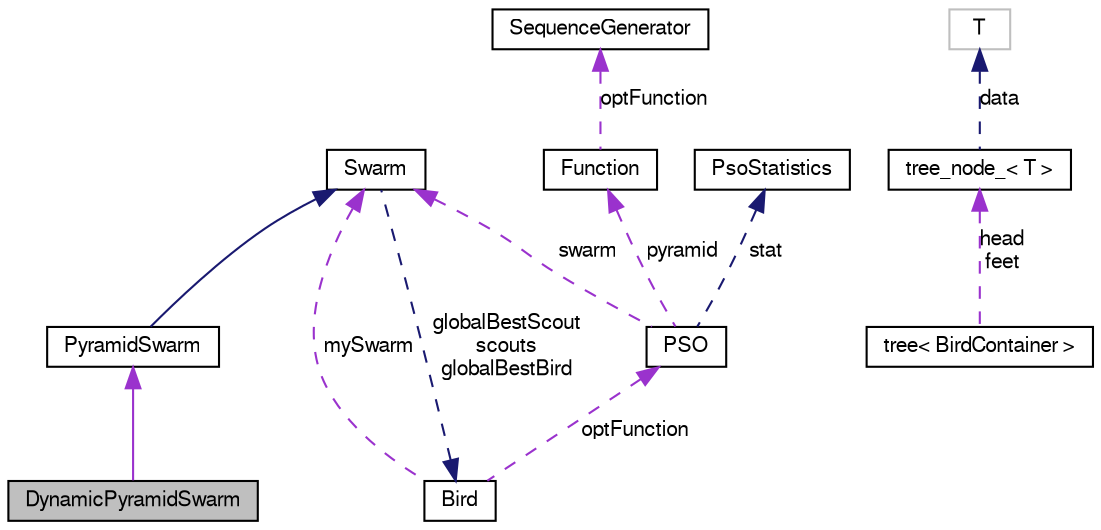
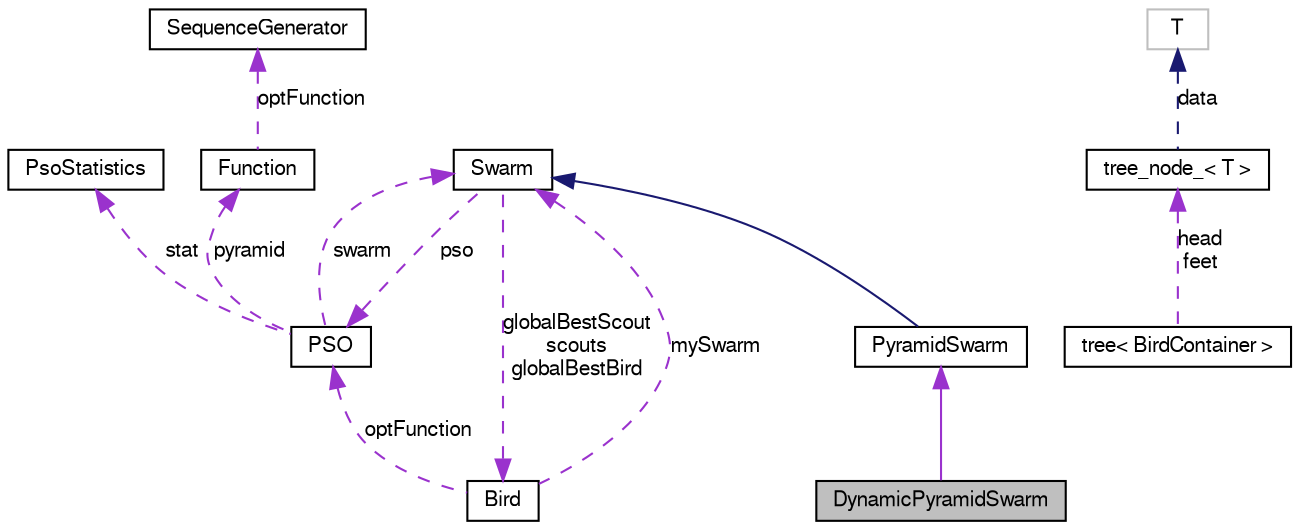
edge "Swarm" -> "PSO": added, label "pso"
edge "PSO" -> "PsoStatistics": color midnightblue -> darkorchid3
edge "Swarm" -> "Bird": color midnightblue -> darkorchid3
